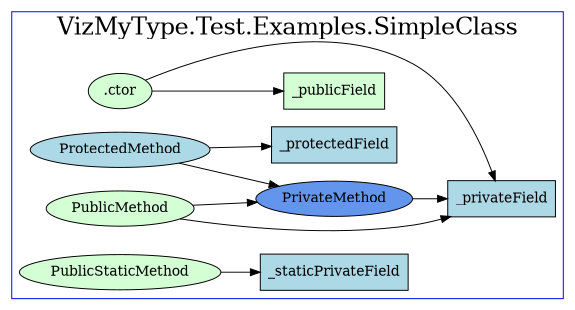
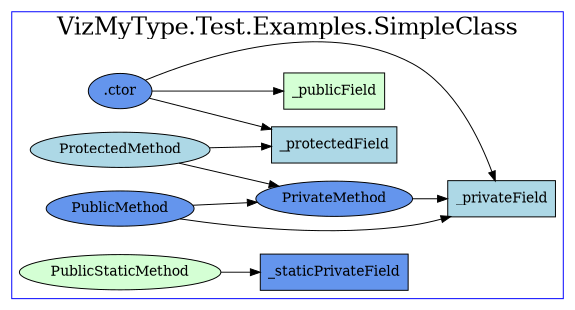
node ".ctor": fillcolor #d4ffd4 -> cornflowerblue
edge ".ctor" -> "_protectedField": added
node "PublicMethod": fillcolor #d4ffd4 -> cornflowerblue
node "_staticPrivateField": fillcolor lightblue -> cornflowerblue
